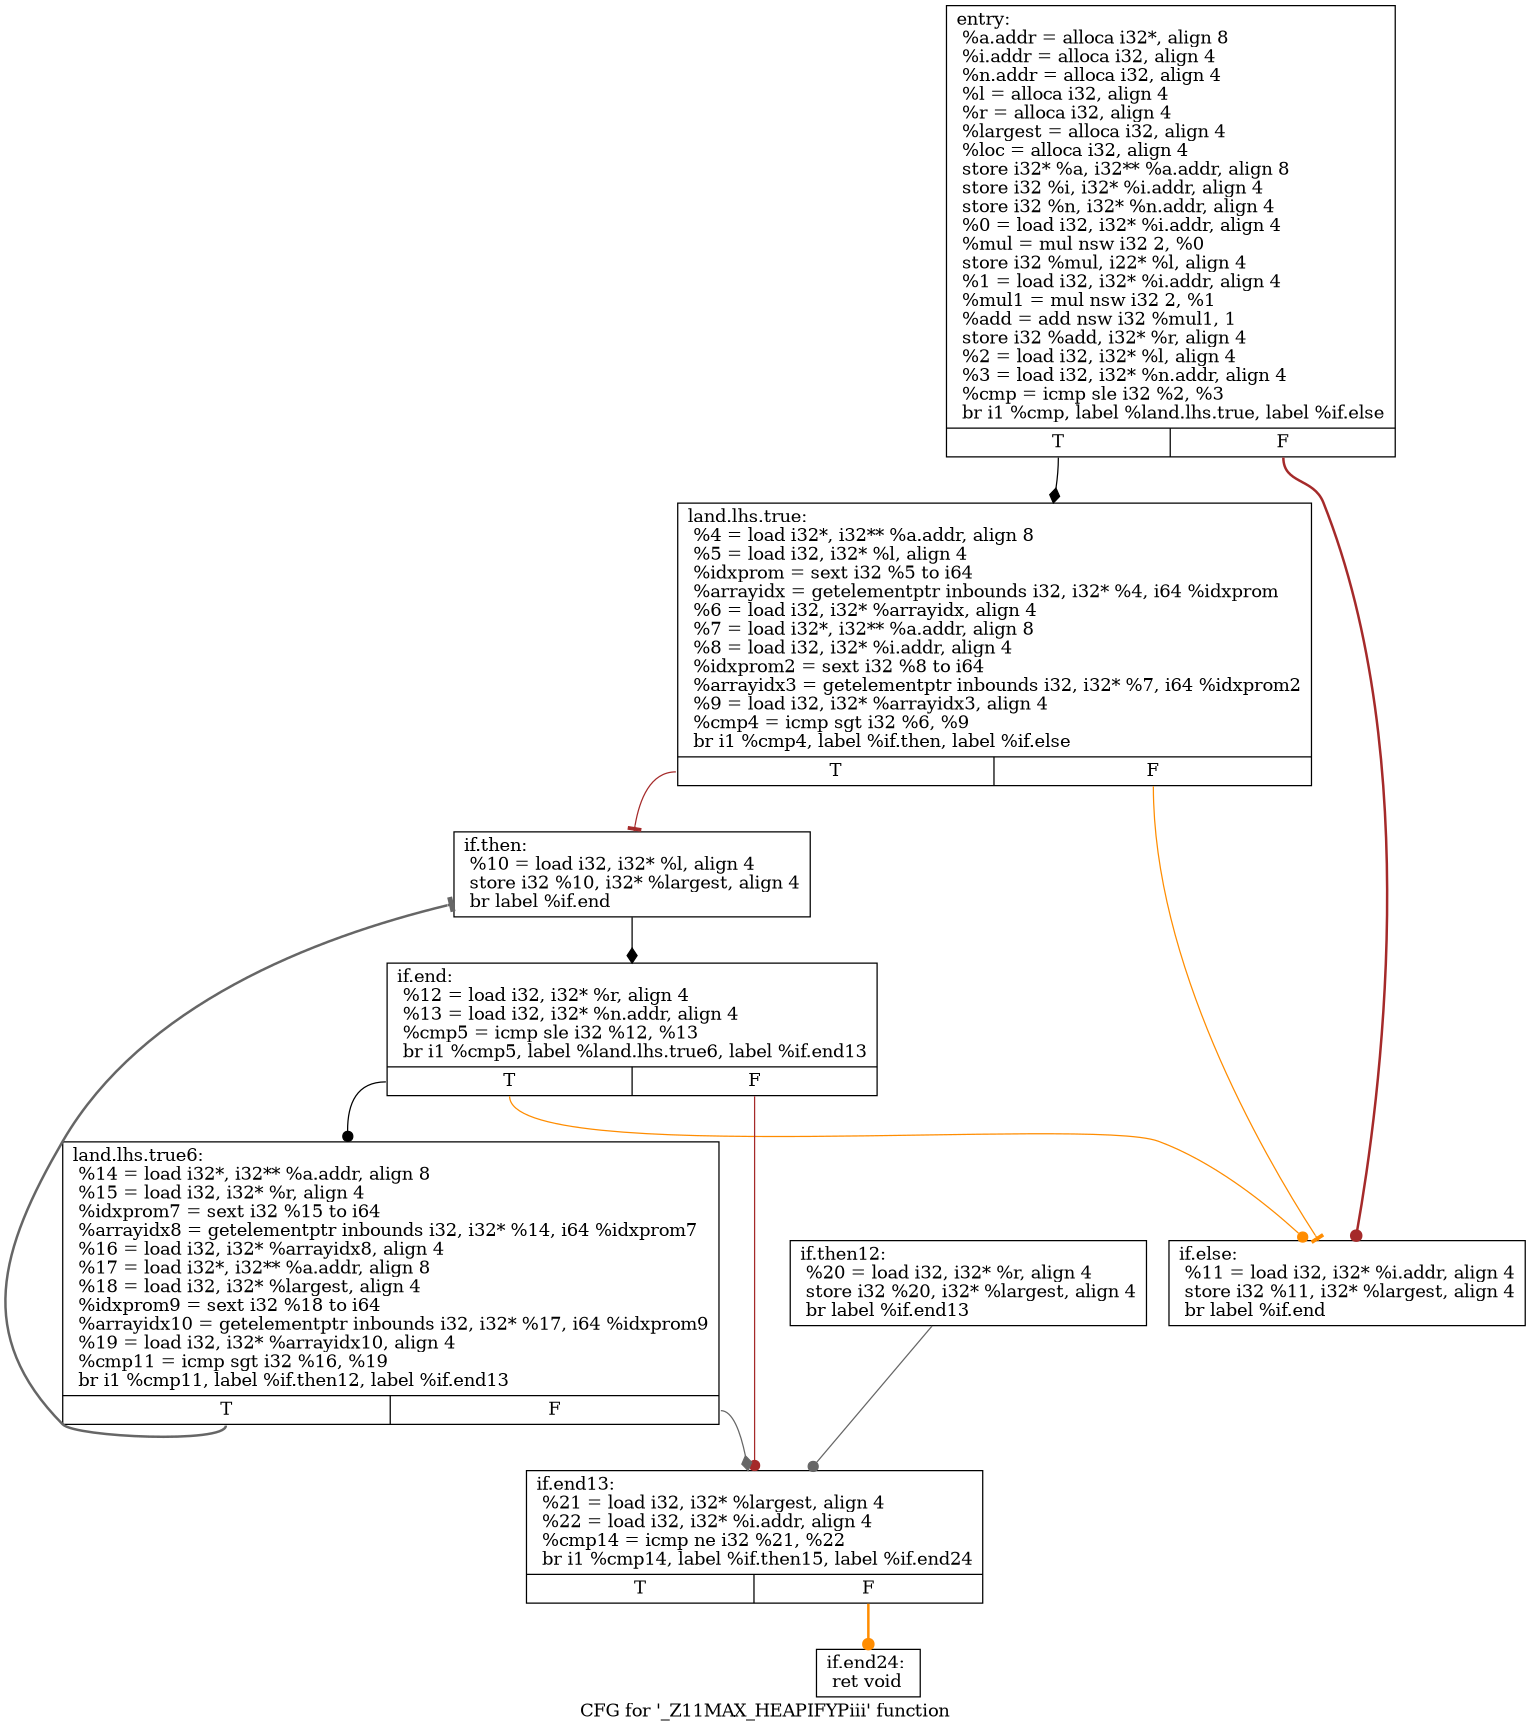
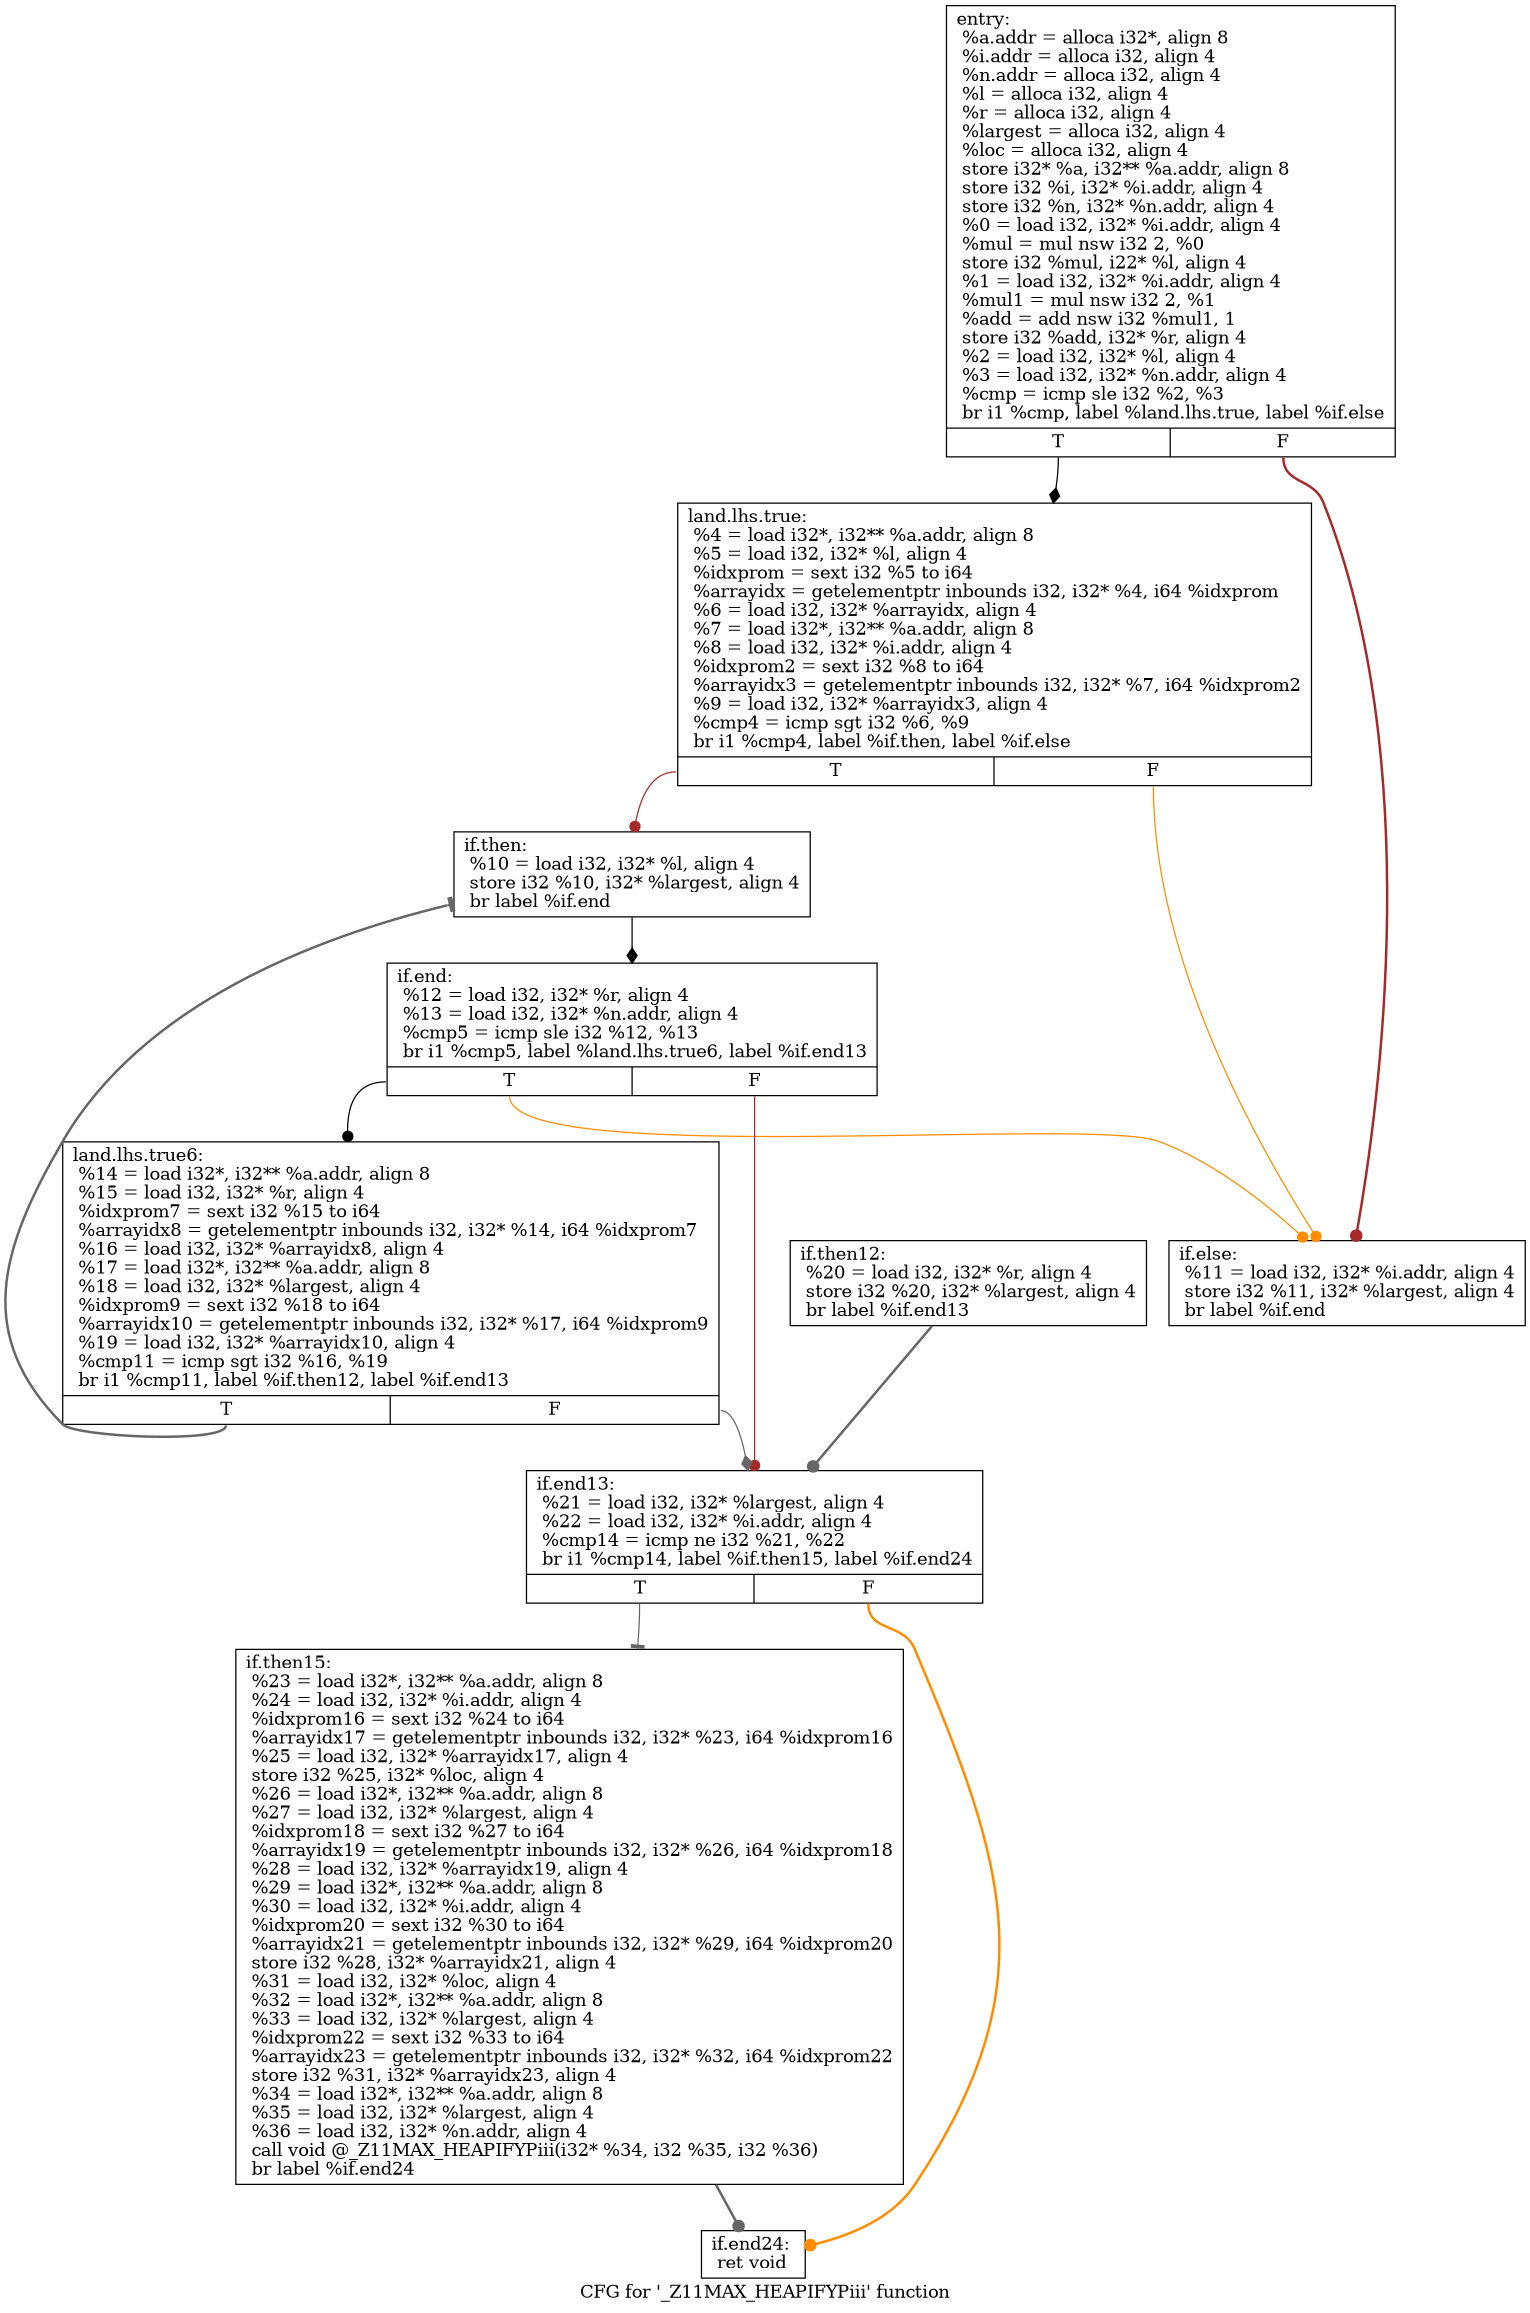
edge "land.lhs.true:" -> "if.then:": arrowhead tee -> dot
edge "land.lhs.true:" -> "if.else:": arrowhead tee -> dot
edge "if.then12:" -> "if.end13:": style solid -> bold
node "if.then15:": added
